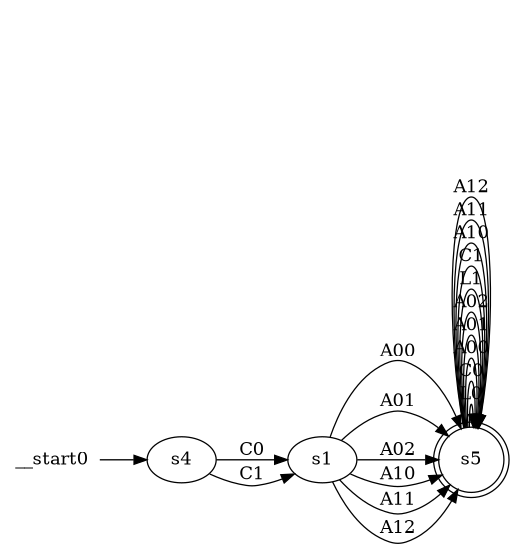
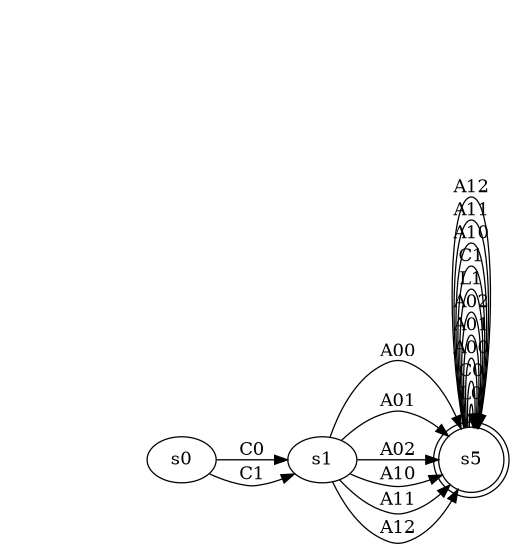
node "__start0": removed
node "s4": label "s4" -> "s0"
